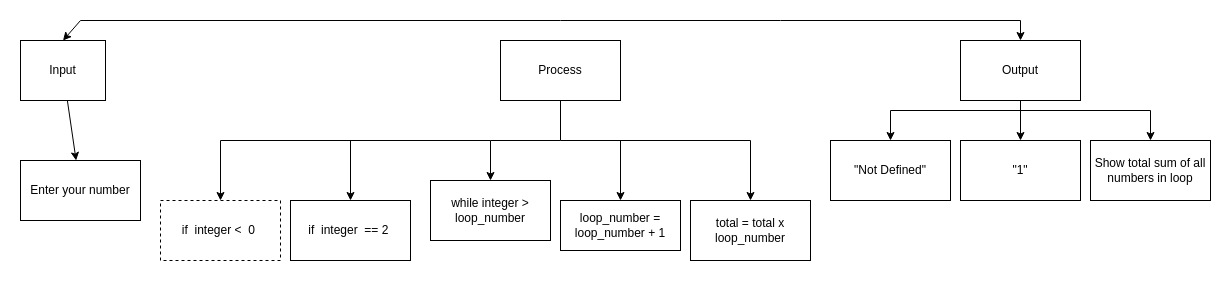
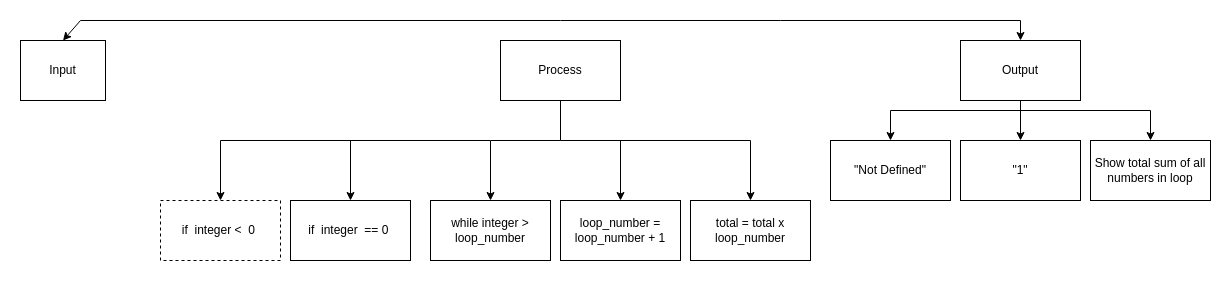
edge "Input" -> "Enter your number": removed
node "Enter your number": removed
node "while integer > loop_number": moved (491, 211) -> (491, 231)
node "loop_number = loop_number + 1": size 120x50 -> 120x60
node "if integer == 2": label "if integer == 2" -> "if integer == 0"
